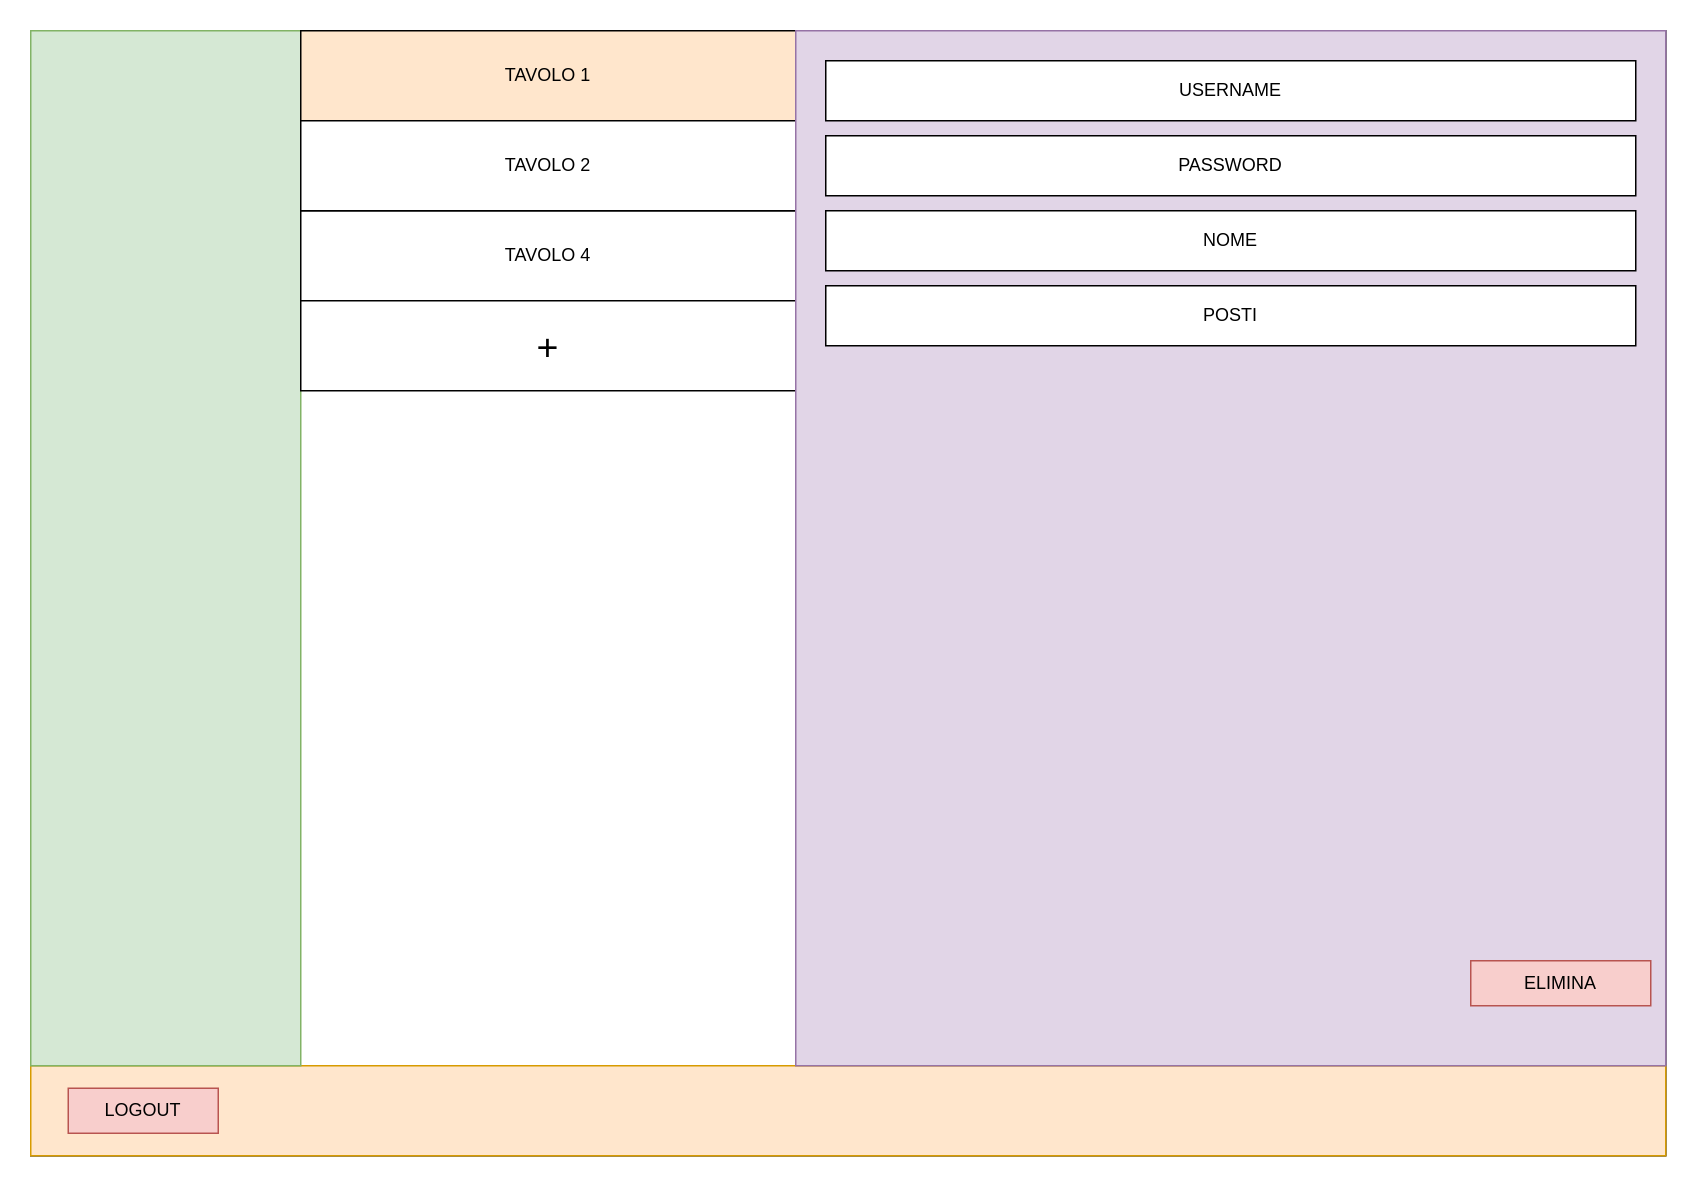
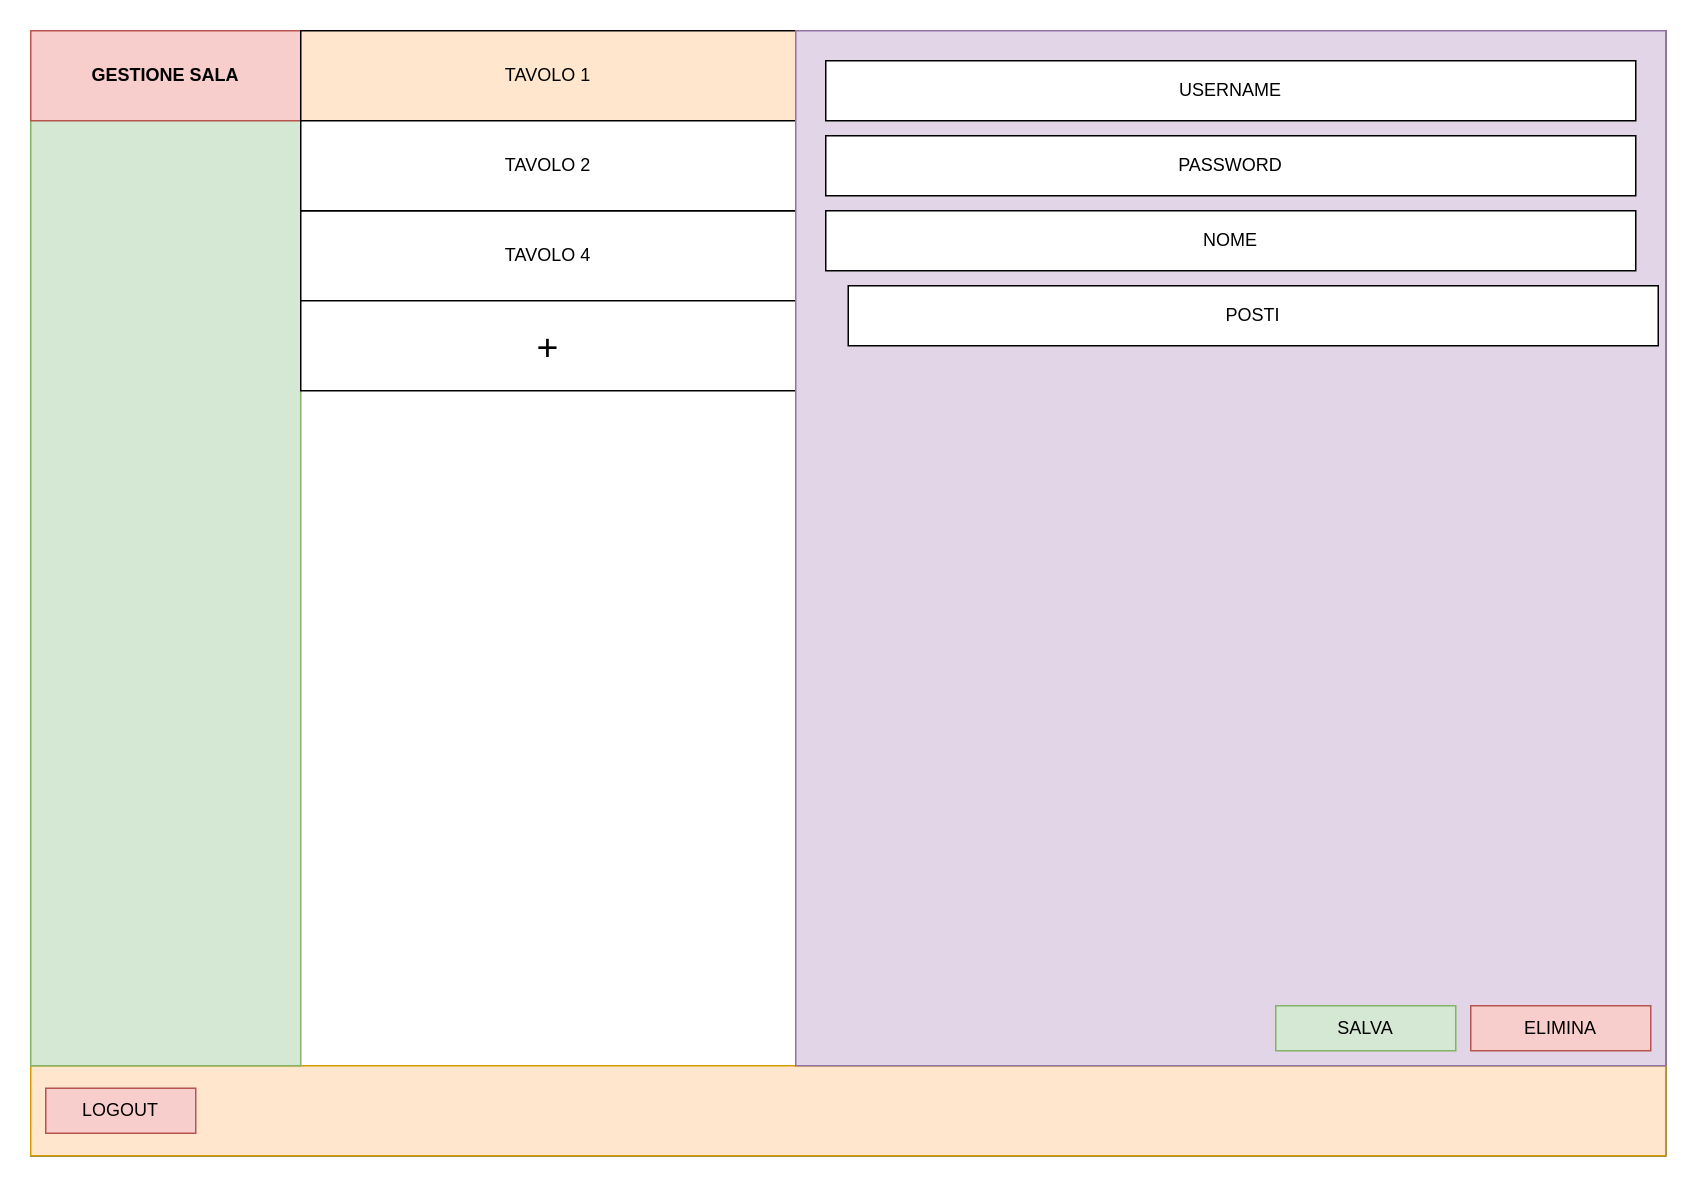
node "GESTIONE SALA": added
node "POSTI": moved (1231, 316) -> (1253, 316)
node "ELIMINA": moved (1561, 983) -> (1561, 1028)
node "SALVA": added
node "LOGOUT": moved (143, 1111) -> (121, 1111)
